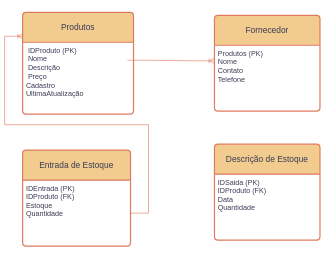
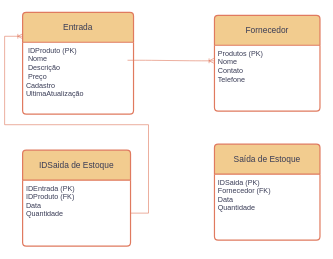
node "Produtos": label "Produtos" -> "Entrada"
node "Descrição de Estoque": label "Descrição de Estoque" -> "Saída de Estoque"
node "Entrada de Estoque": label "Entrada de Estoque" -> "IDSaida de Estoque"
node "IDSaida (PK) IDProduto (FK) Data Quantidade": label "IDSaida (PK) IDProduto (FK) Data Quantidade" -> "IDSaida (PK) Fornecedor (FK) Data Quantidade"
node "IDEntrada (PK) IDProduto (FK) Estoque Quantidade": label "IDEntrada (PK) IDProduto (FK) Estoque Quantidade" -> "IDEntrada (PK) IDProduto (FK) Data Quantidade"
